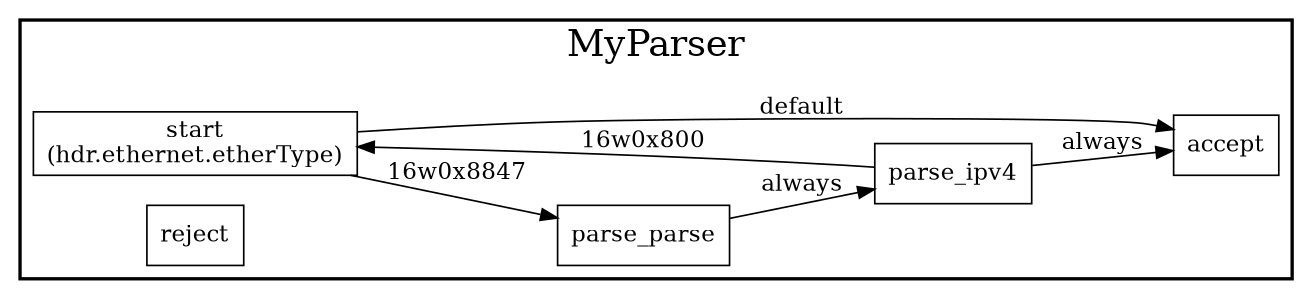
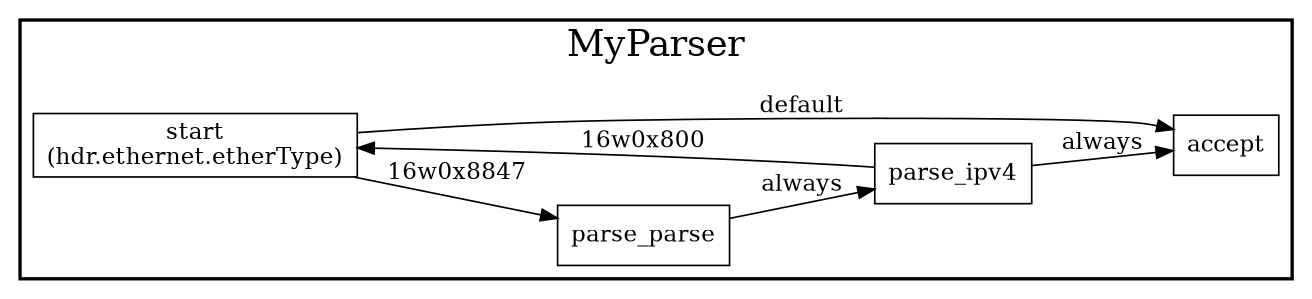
node "reject": removed
